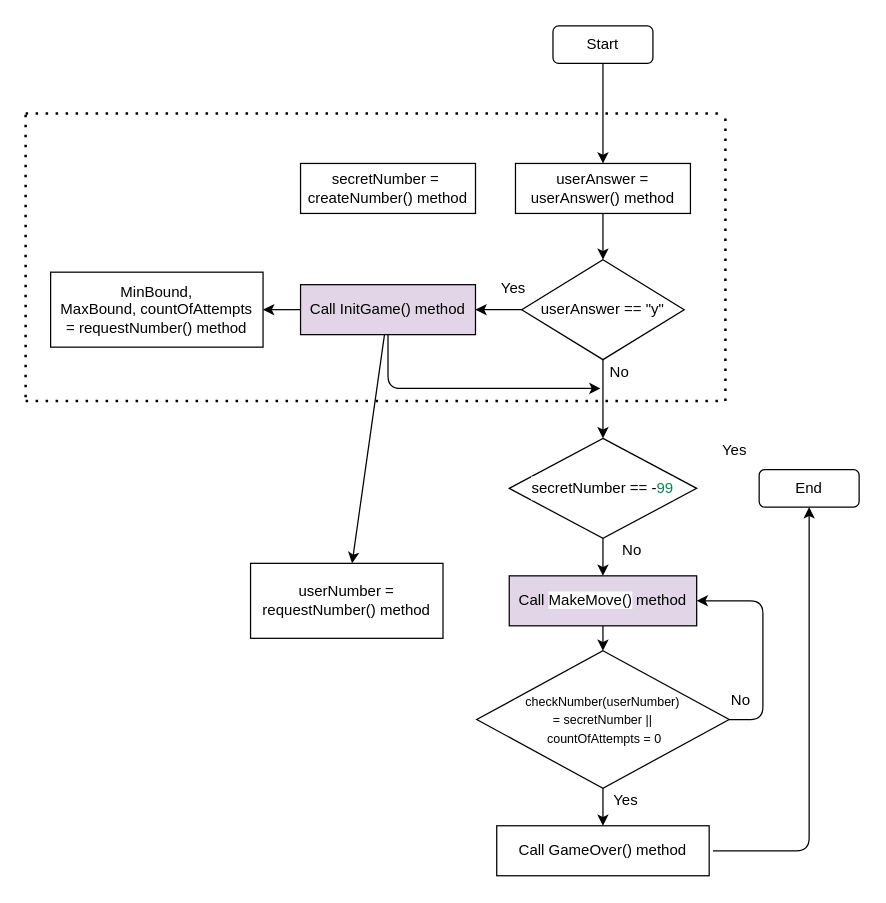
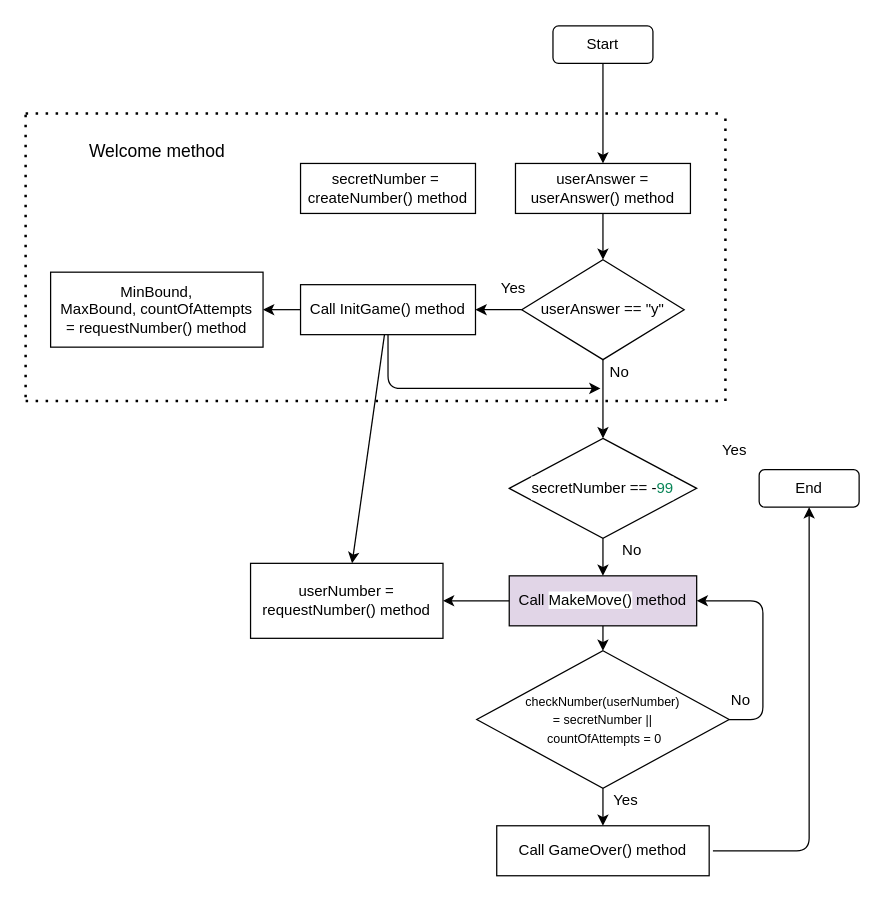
node "Welcome method": added
node "Call InitGame() method": fillcolor #e1d5e7 -> #ffffff
edge "Call MakeMove() method" -> "userNumber = requestNumber() method": added
